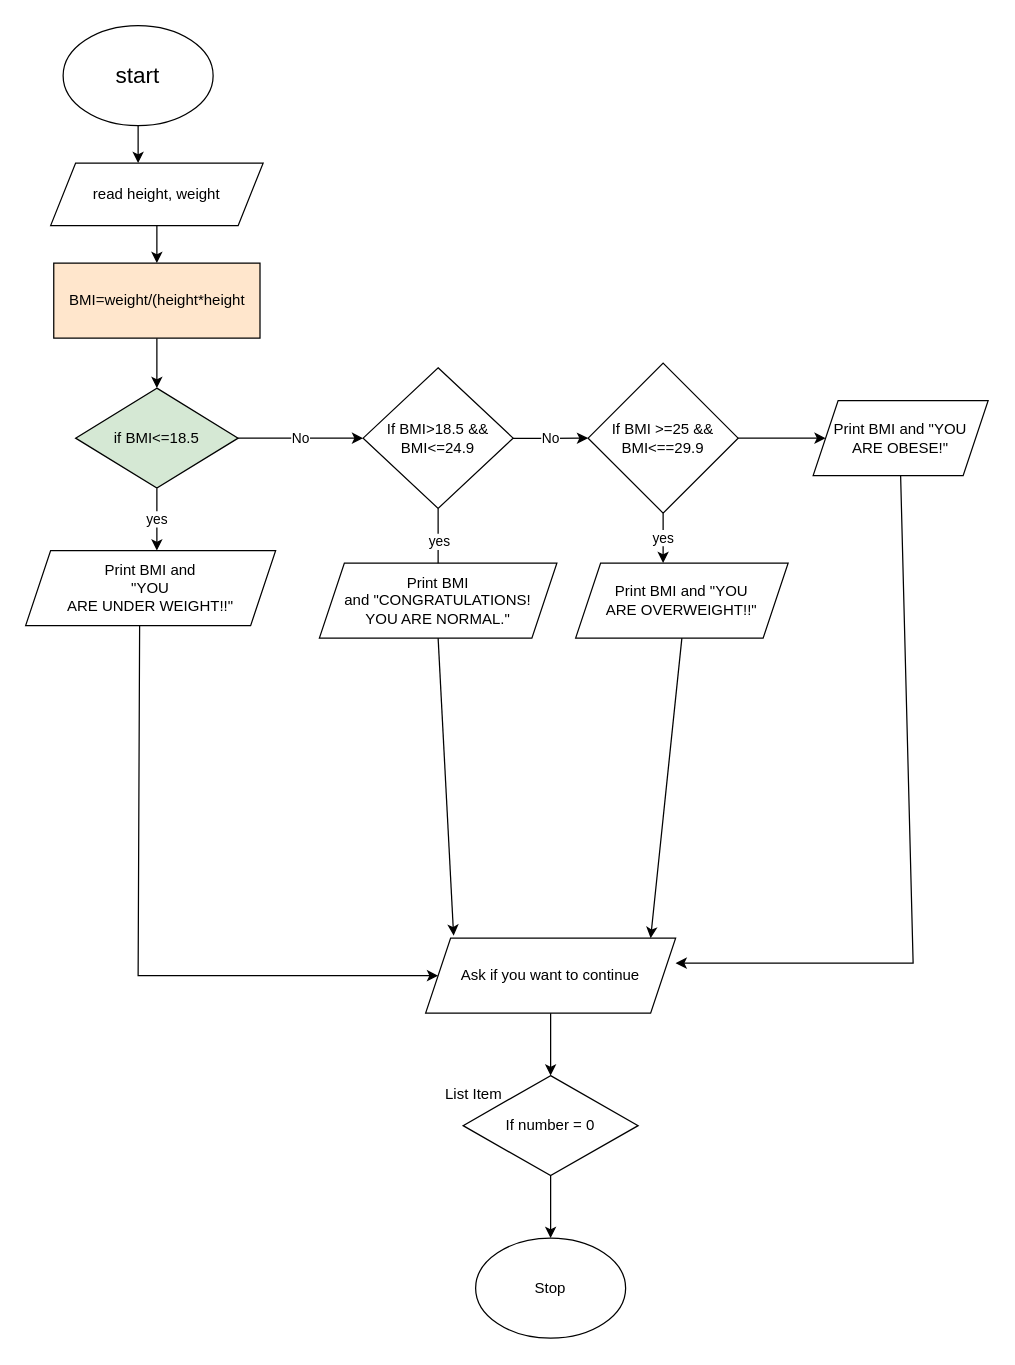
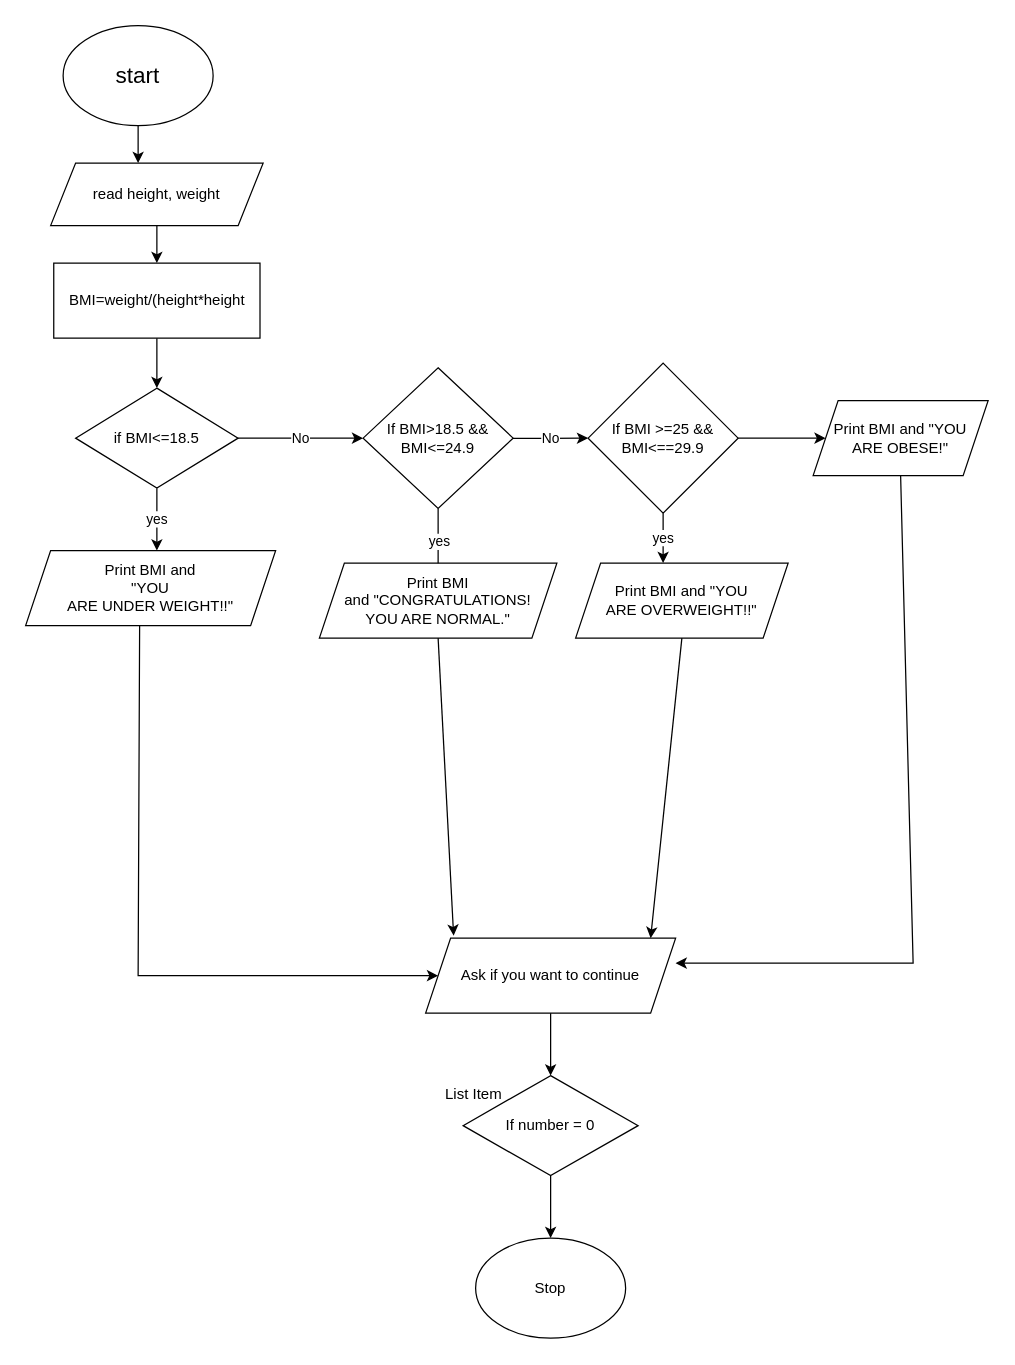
node "BMI=weight/(height*height": fillcolor #ffe6cc -> #ffffff
node "if BMI<=18.5": fillcolor #d5e8d4 -> #ffffff
